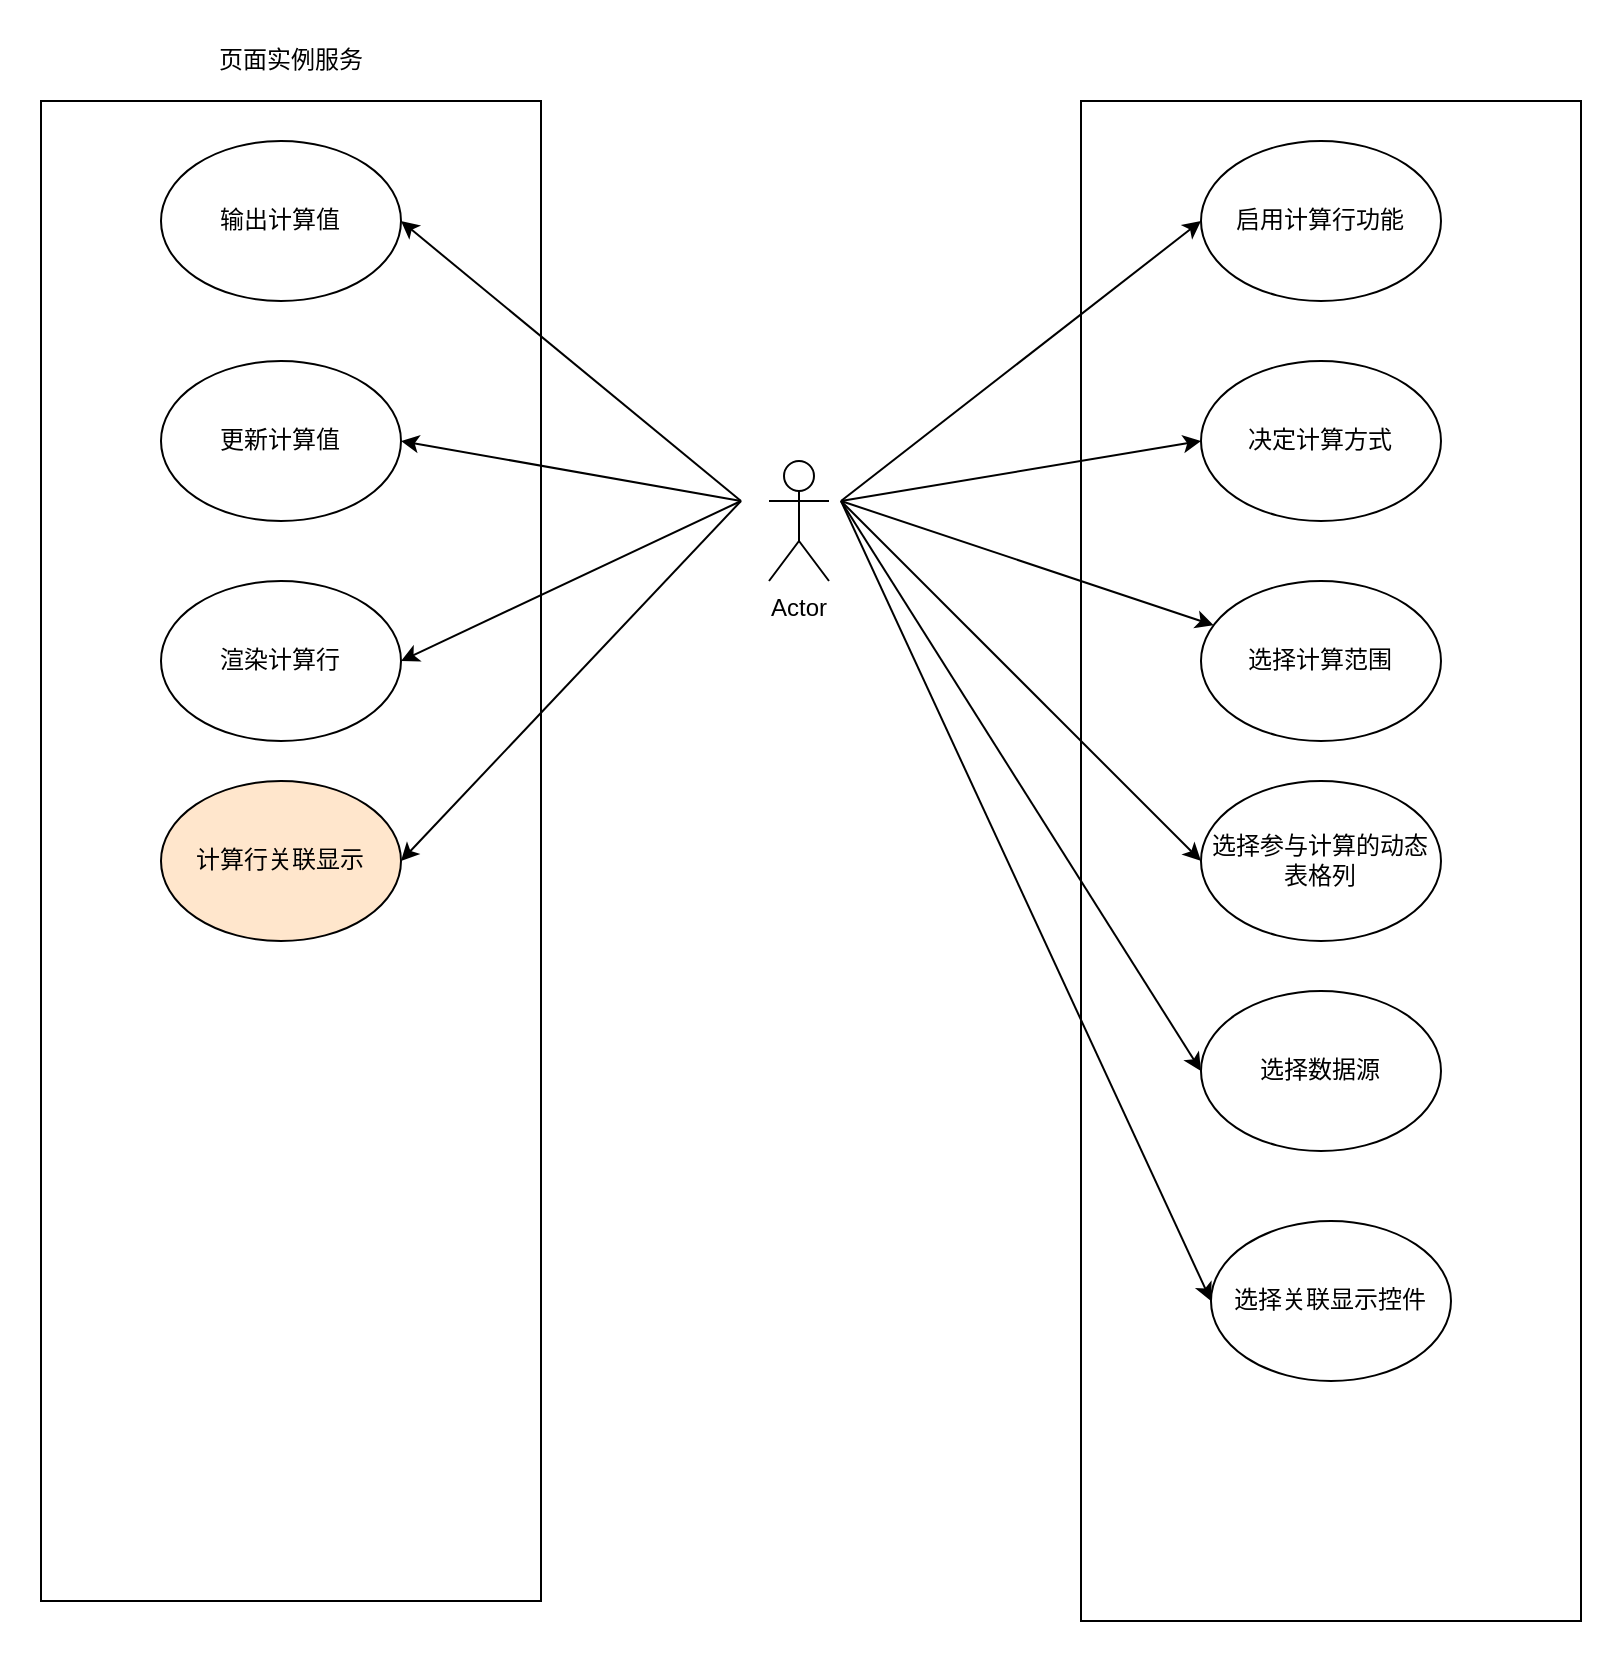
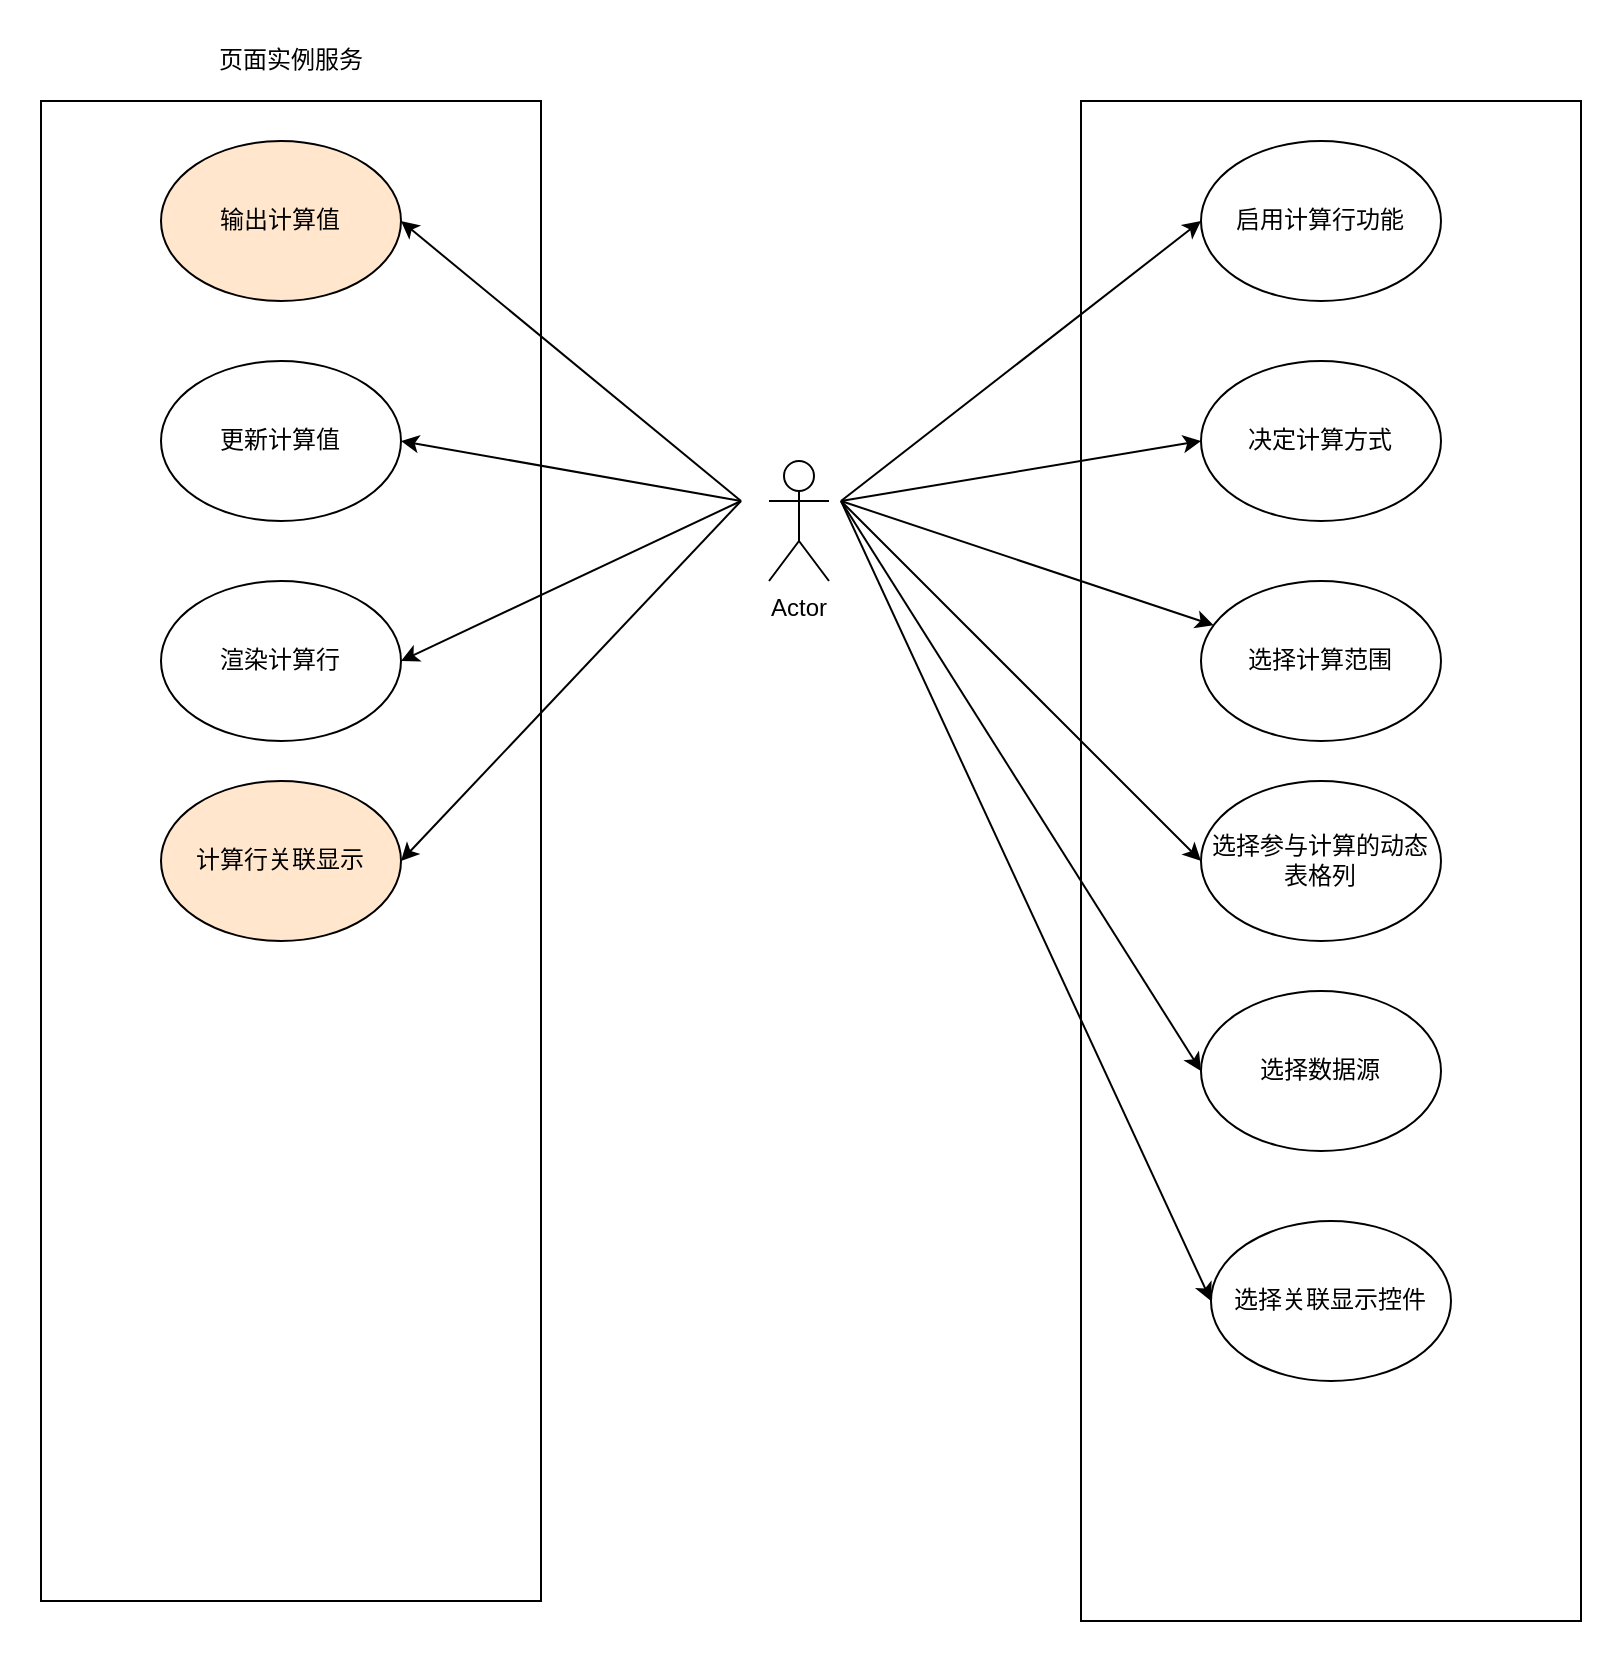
node "输出计算值": fillcolor #ffffff -> #ffe6cc
